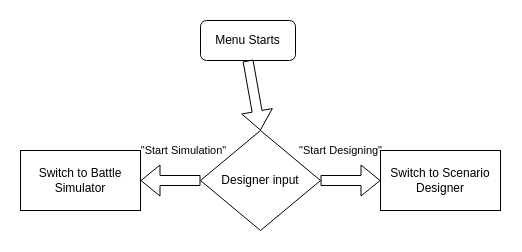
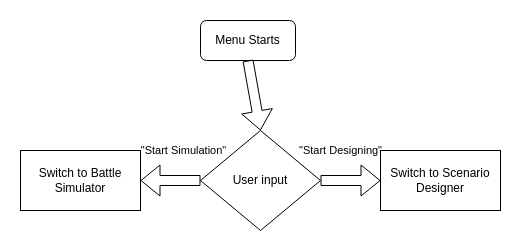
node "Designer input": label "Designer input" -> "User input"
